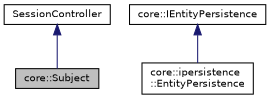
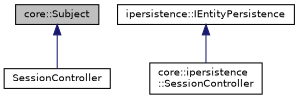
node "core::IEntityPersistence": label "core::IEntityPersistence" -> "ipersistence::IEntityPersistence"
edge "core::Subject" -> "SessionController": reversed
node "core::ipersistence ::EntityPersistence": label "core::ipersistence ::EntityPersistence" -> "core::ipersistence ::SessionController"
